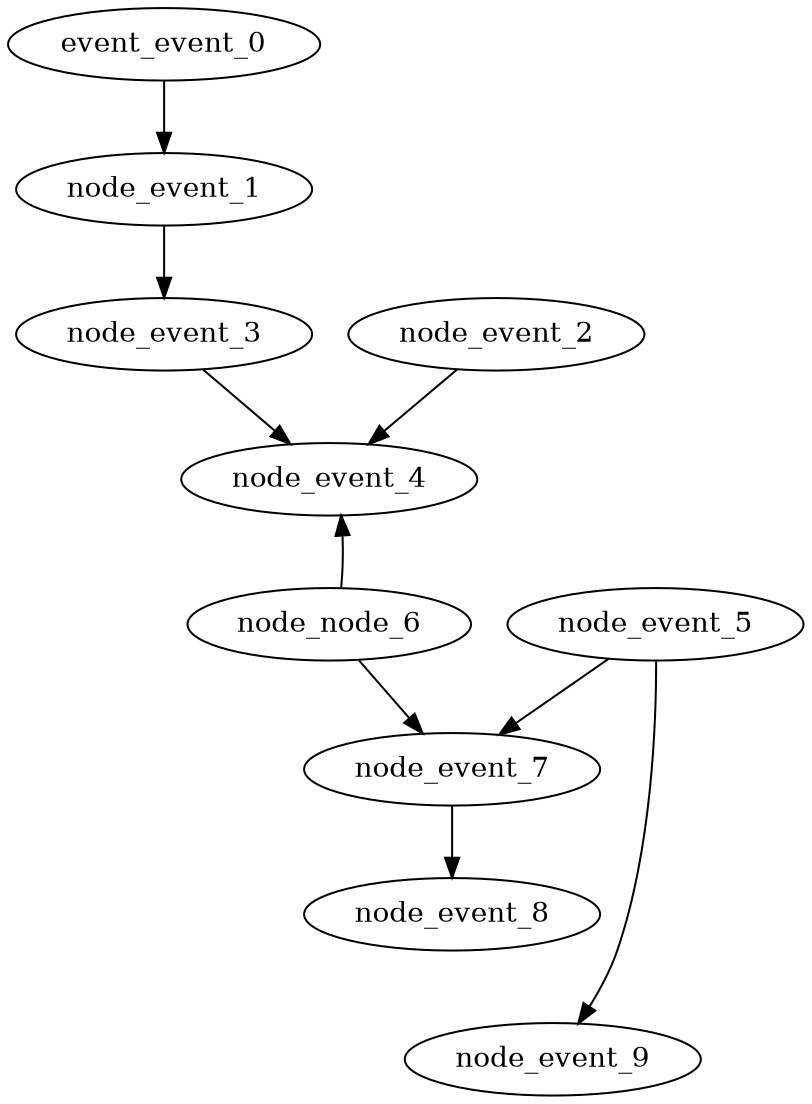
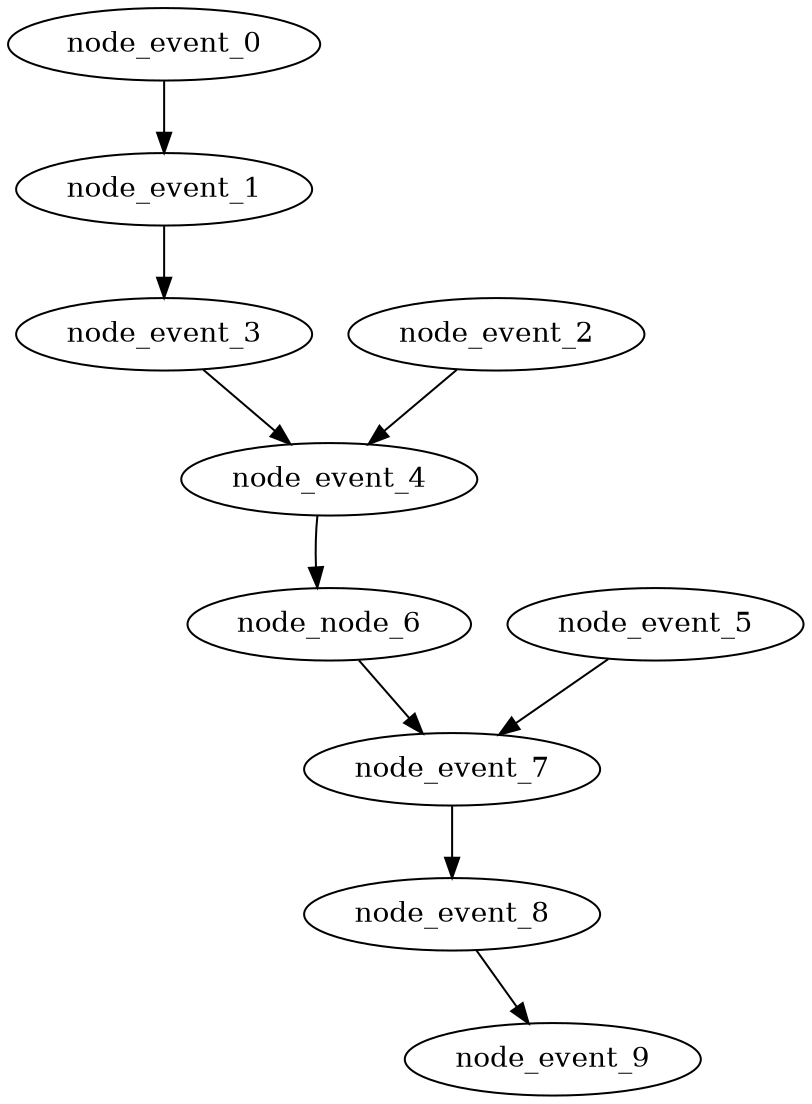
node "event_event_0": label "event_event_0" -> "node_event_0"
edge "node_node_6" -> "node_event_4": reversed
edge "node_event_5" -> "node_event_9": now "node_event_8" -> "node_event_9"
